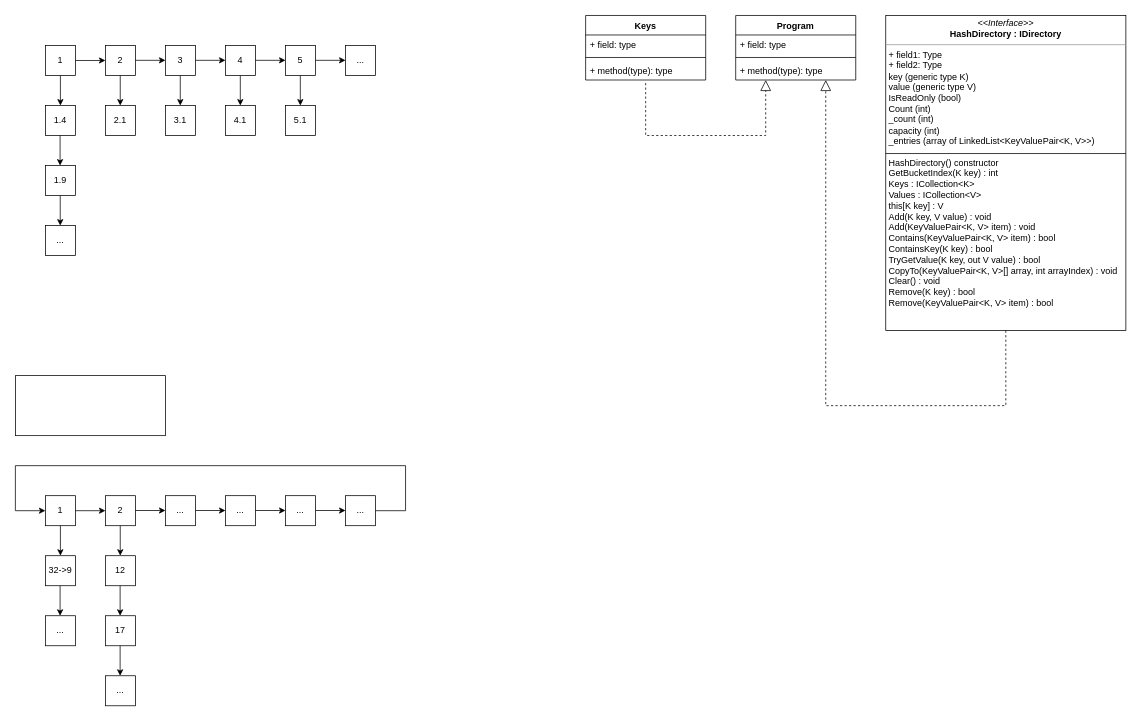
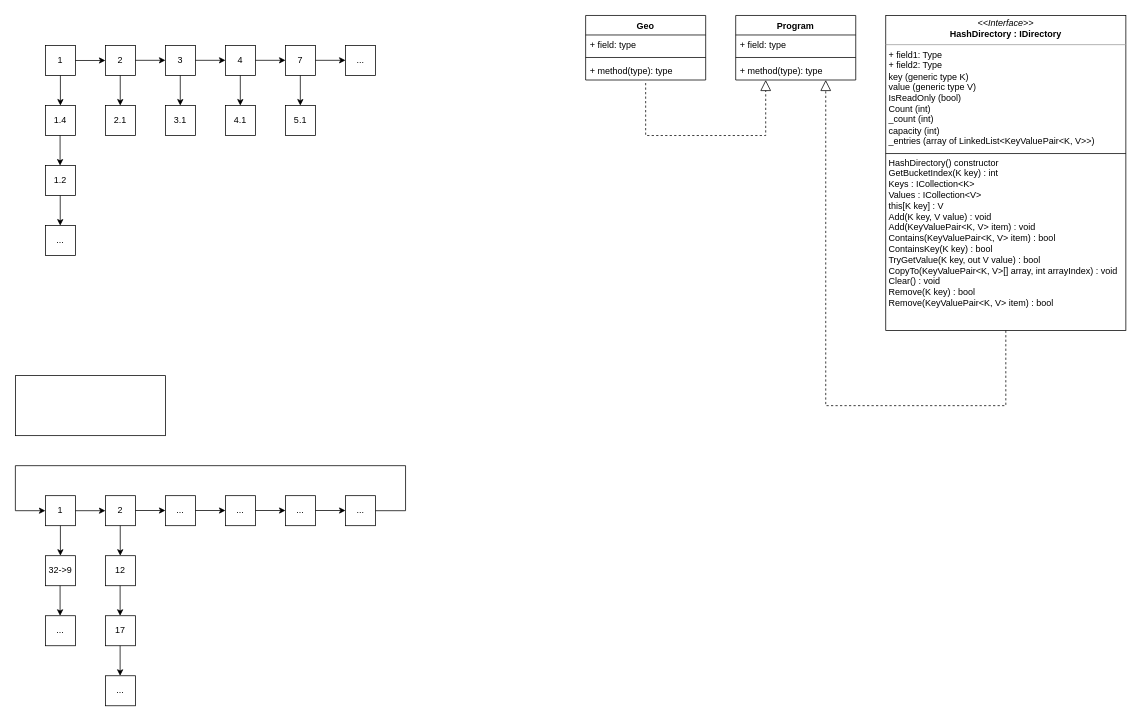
node "Keys": label "Keys" -> "Geo"
node "5": label "5" -> "7"
node "1.9": label "1.9" -> "1.2"
